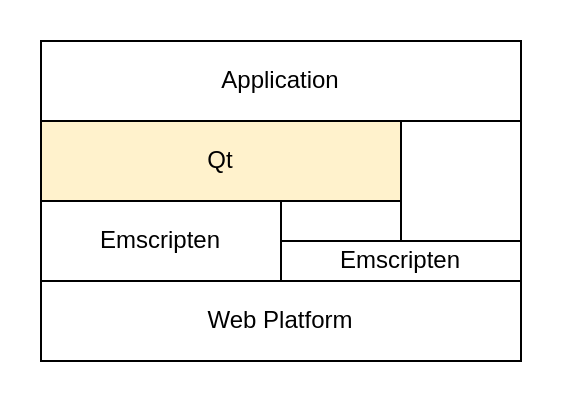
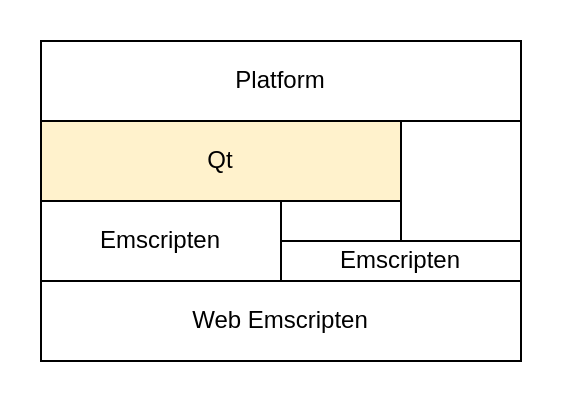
node "Application": label "Application" -> "Platform"
node "Web Platform": label "Web Platform" -> "Web Emscripten"
